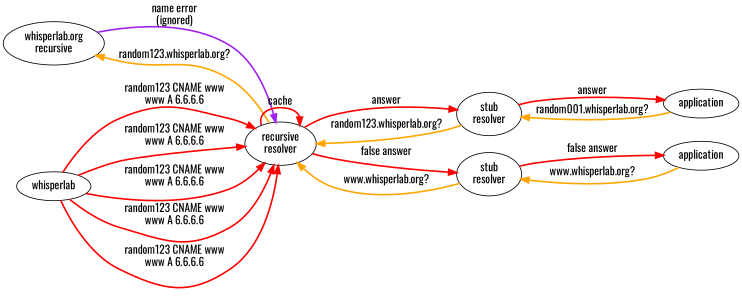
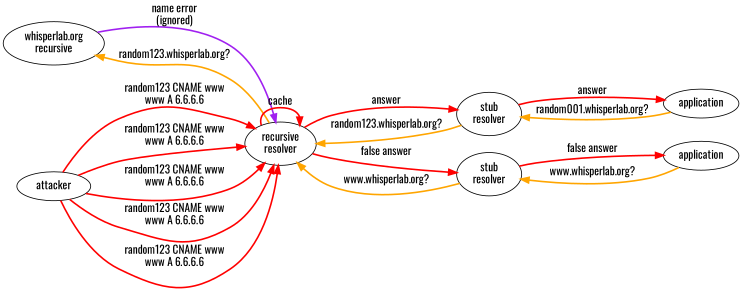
node "whisperlab": label "whisperlab" -> "attacker"
